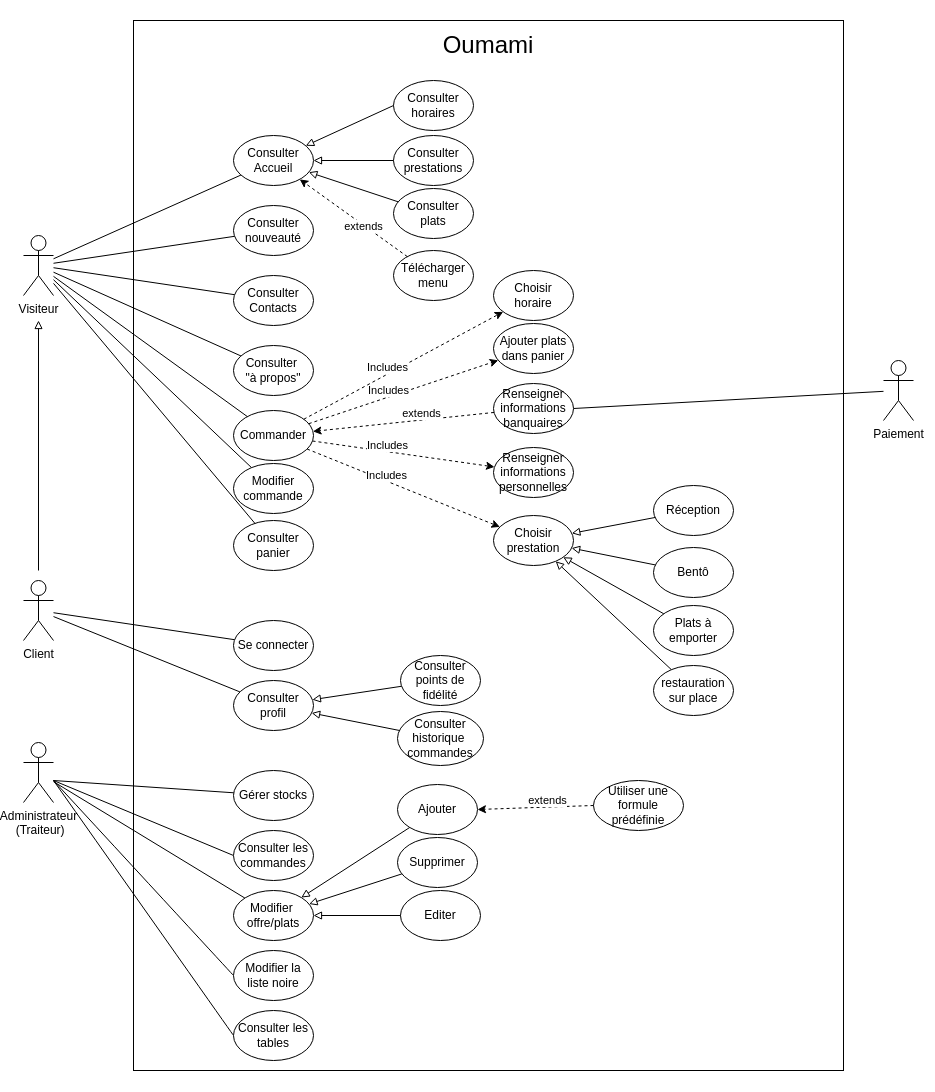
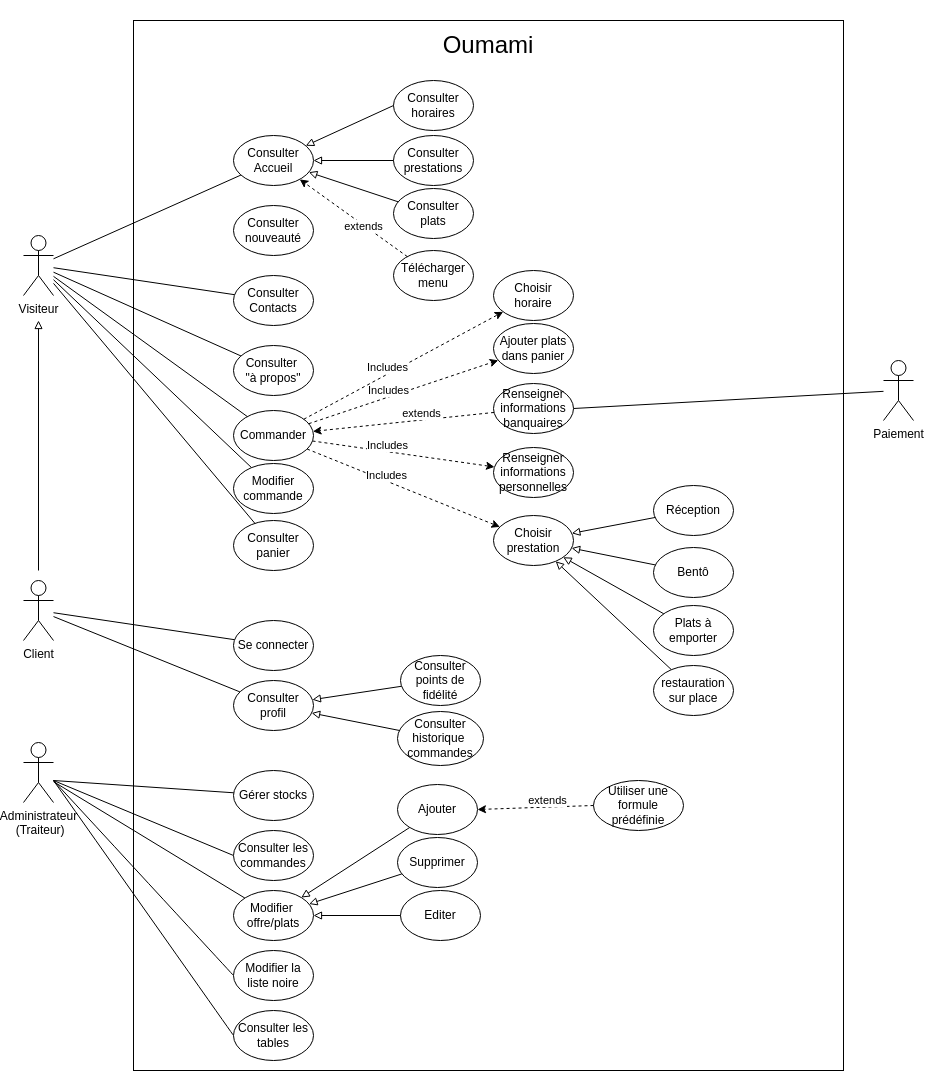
edge "Consulter nouveauté" -- "Visiteur": removed
